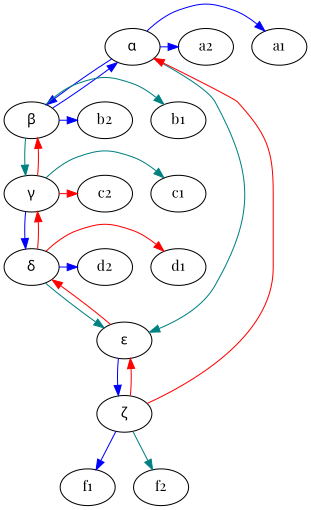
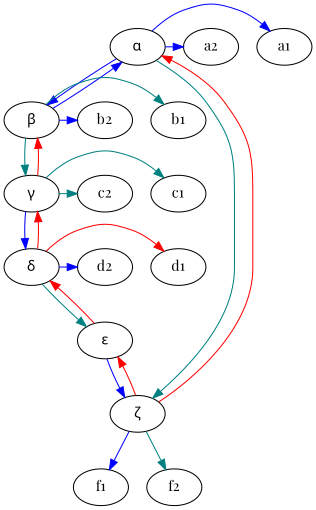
edge "α" -> "ε": now "α" -> "ζ"
edge "γ" -> "c2": color red -> teal
